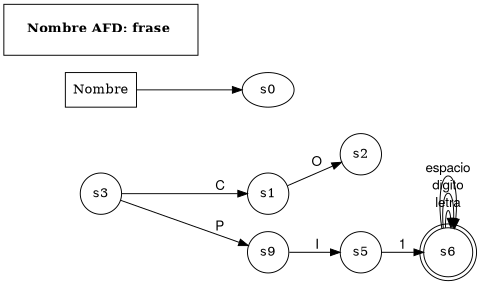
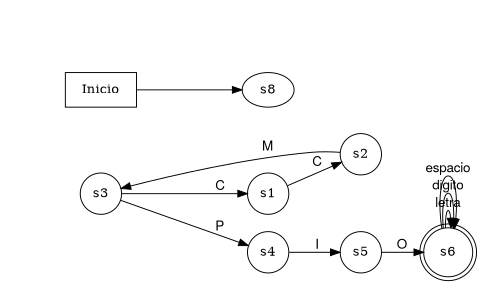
node "Nombre AFD: frase": removed
node "Nombre": label "Nombre" -> "Inicio"
node "s0": label "s0" -> "s8"
edge "s1" -> "s2": label "O" -> "C"
edge "s2" -> "s3": added, label "M"
edge "s5" -> "s6": label "1" -> "O"
node "s9": label "s9" -> "s4"
